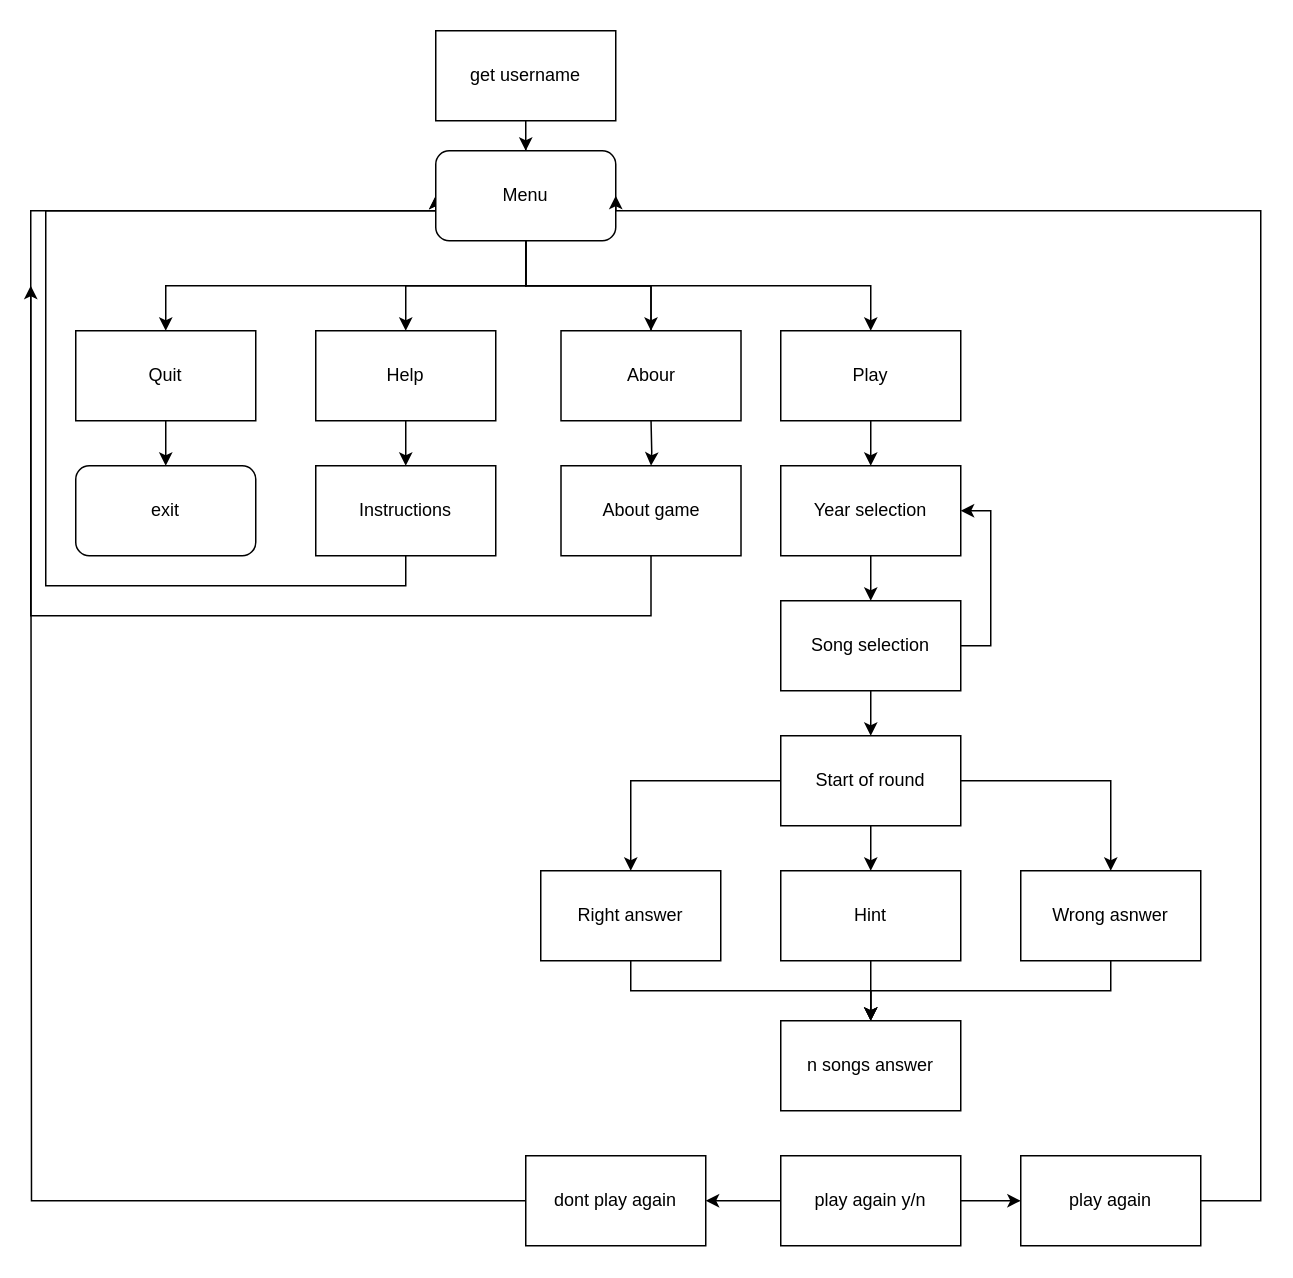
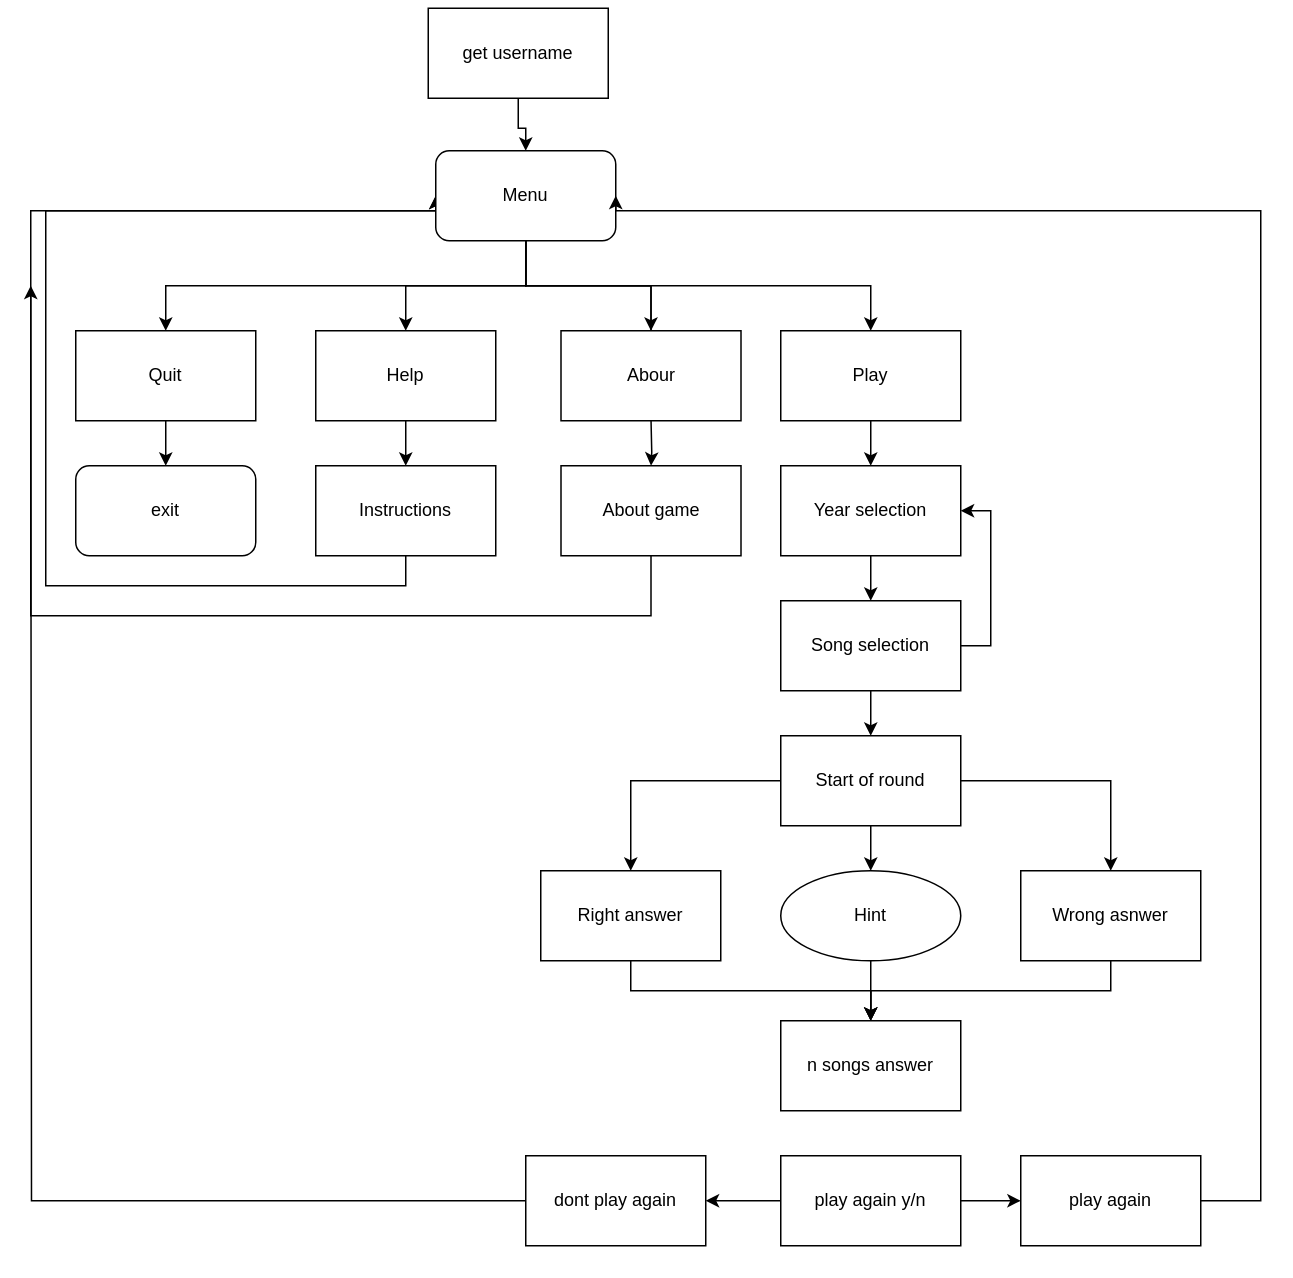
node "get username": moved (526, 76) -> (518, 53)
node "Hint": shape rectangle -> ellipse
